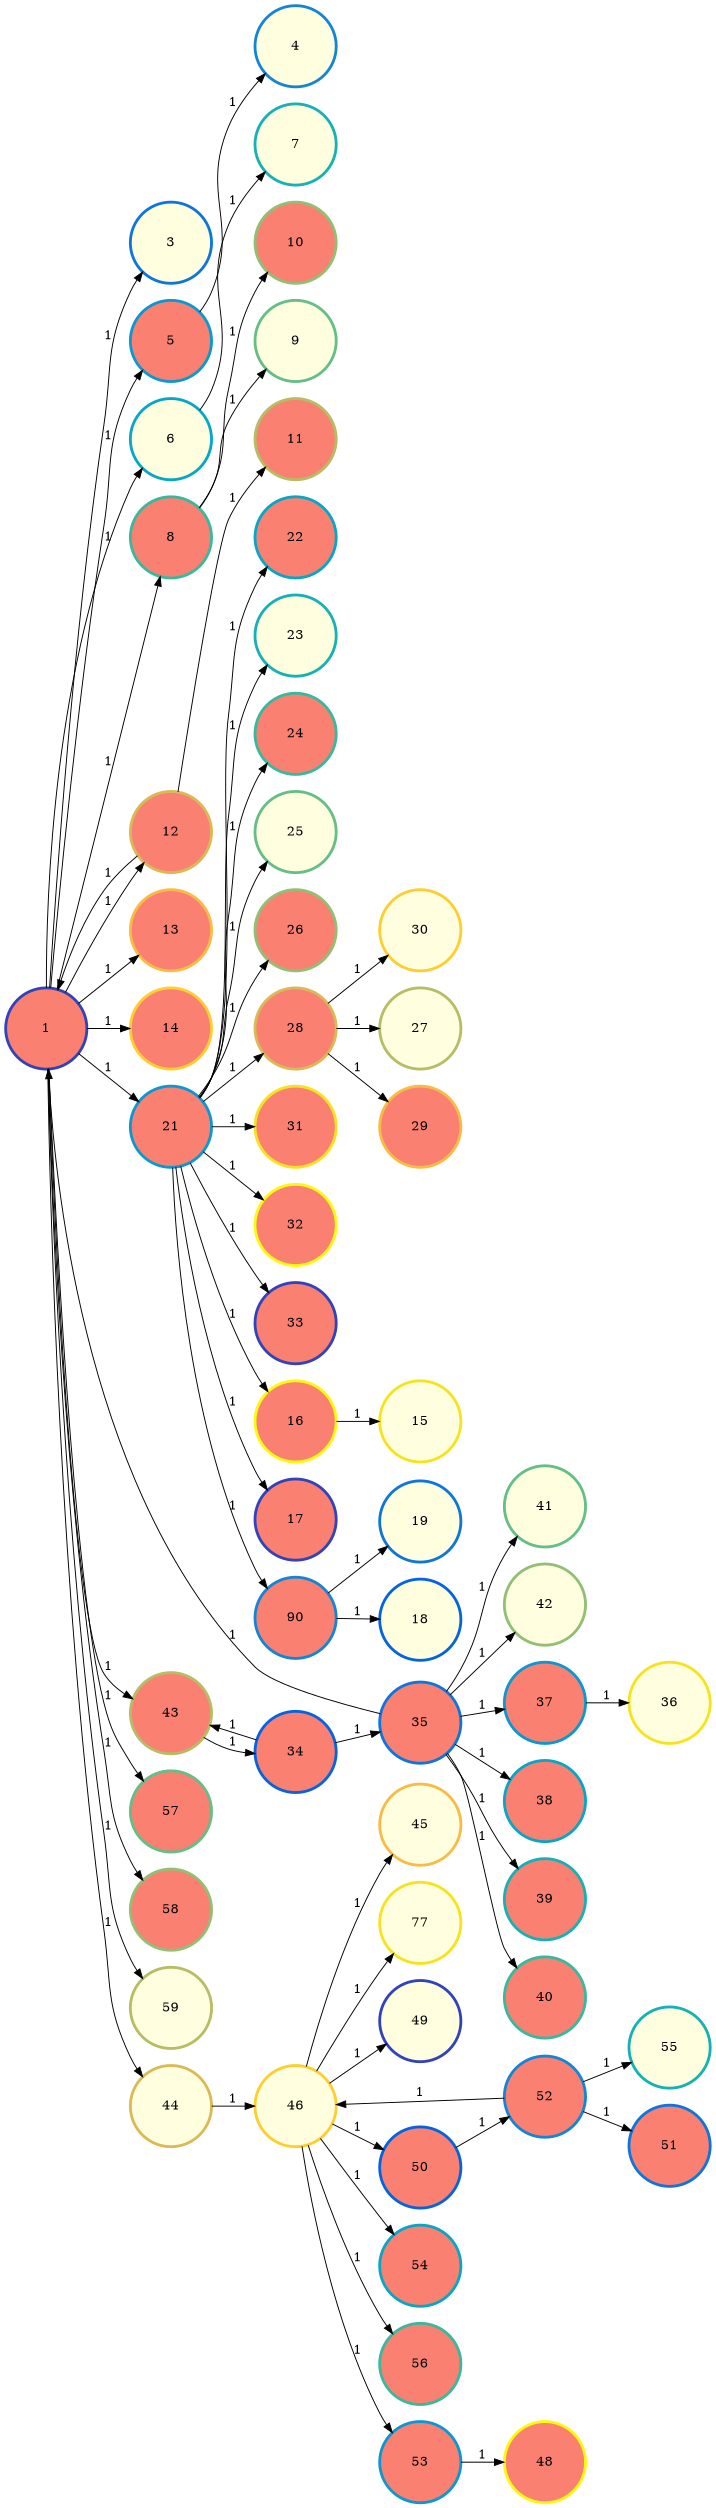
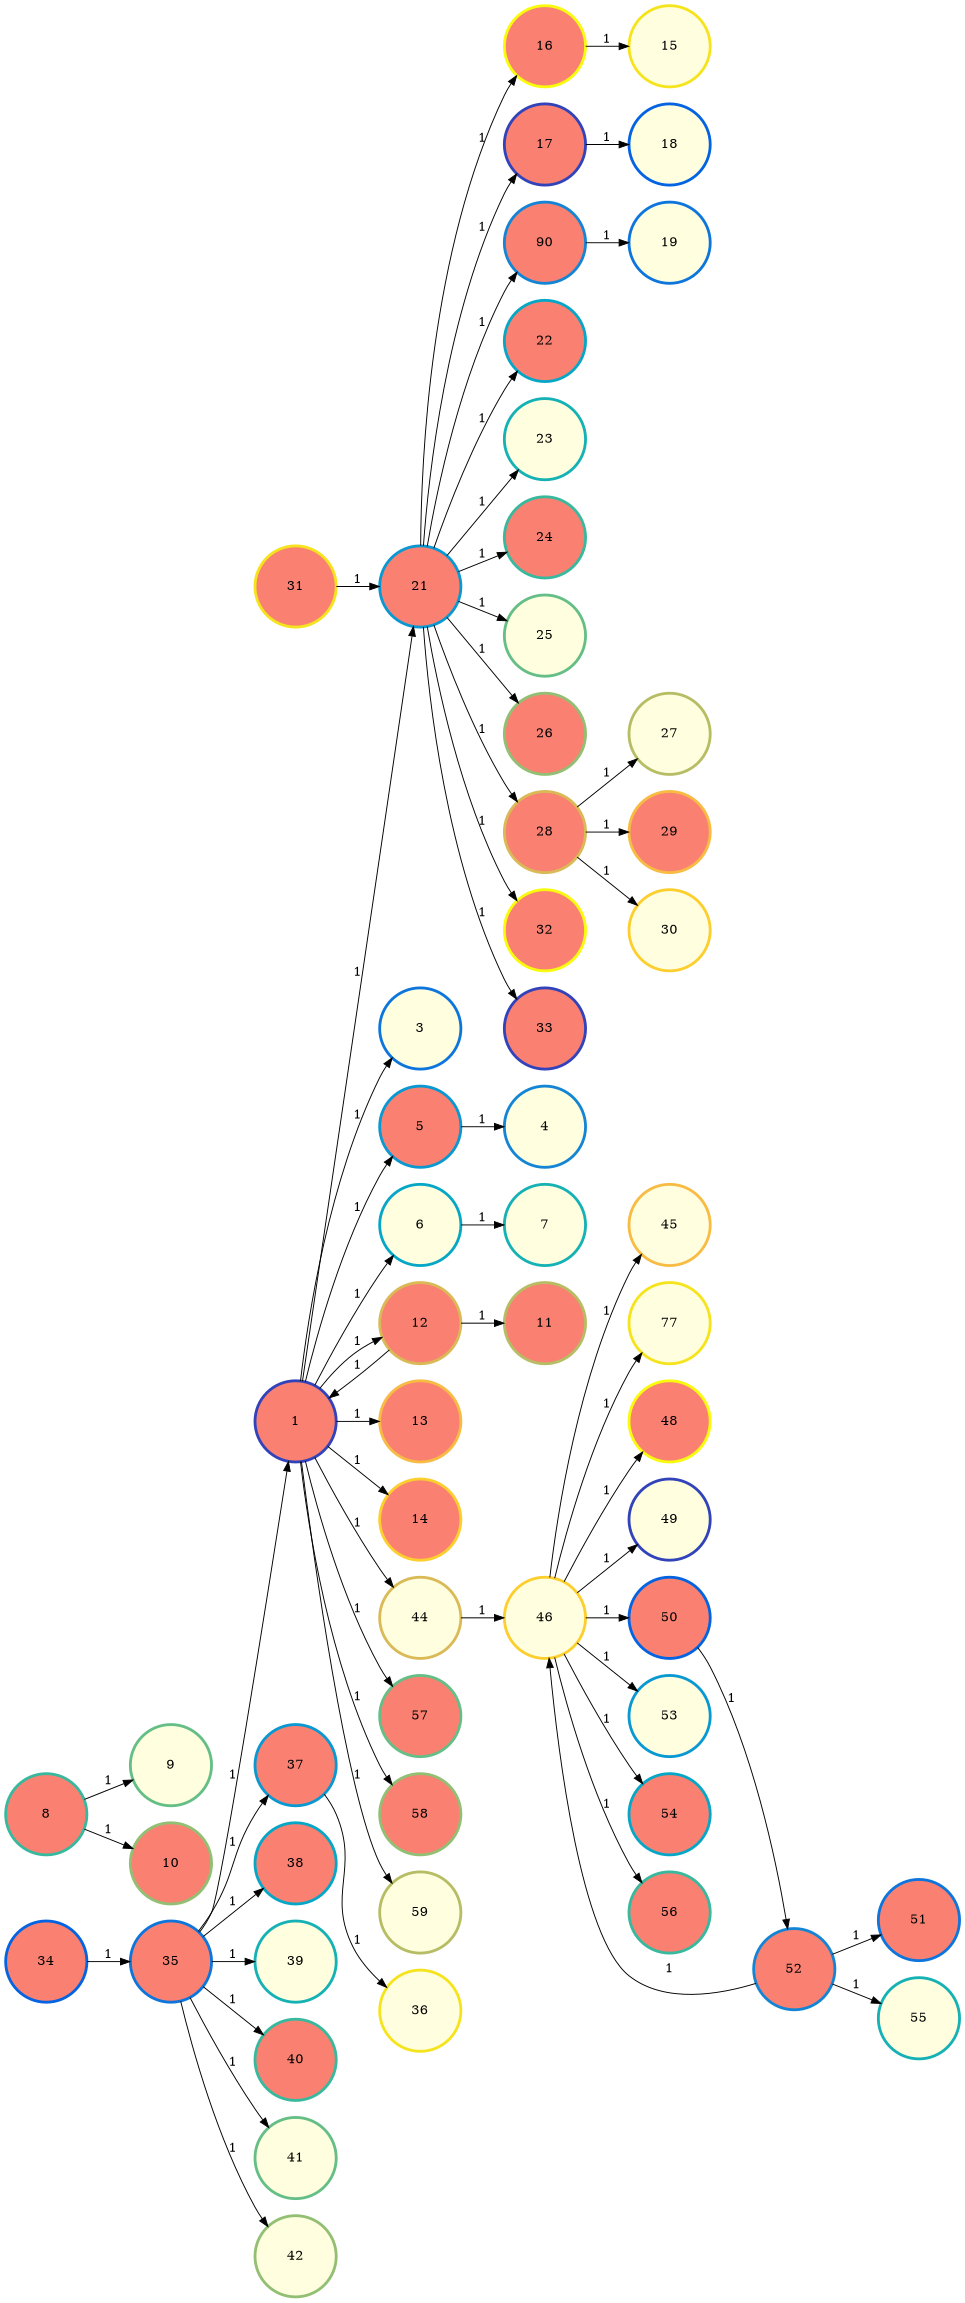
edge "1" -> "8": removed, label "1"
edge "21" -> "31": reversed
edge "90" -> "18": now "17" -> "18"
node "43": removed
node "39": fillcolor salmon -> lightyellow
node "53": fillcolor salmon -> lightyellow
edge "53" -> "48": now "46" -> "48"
